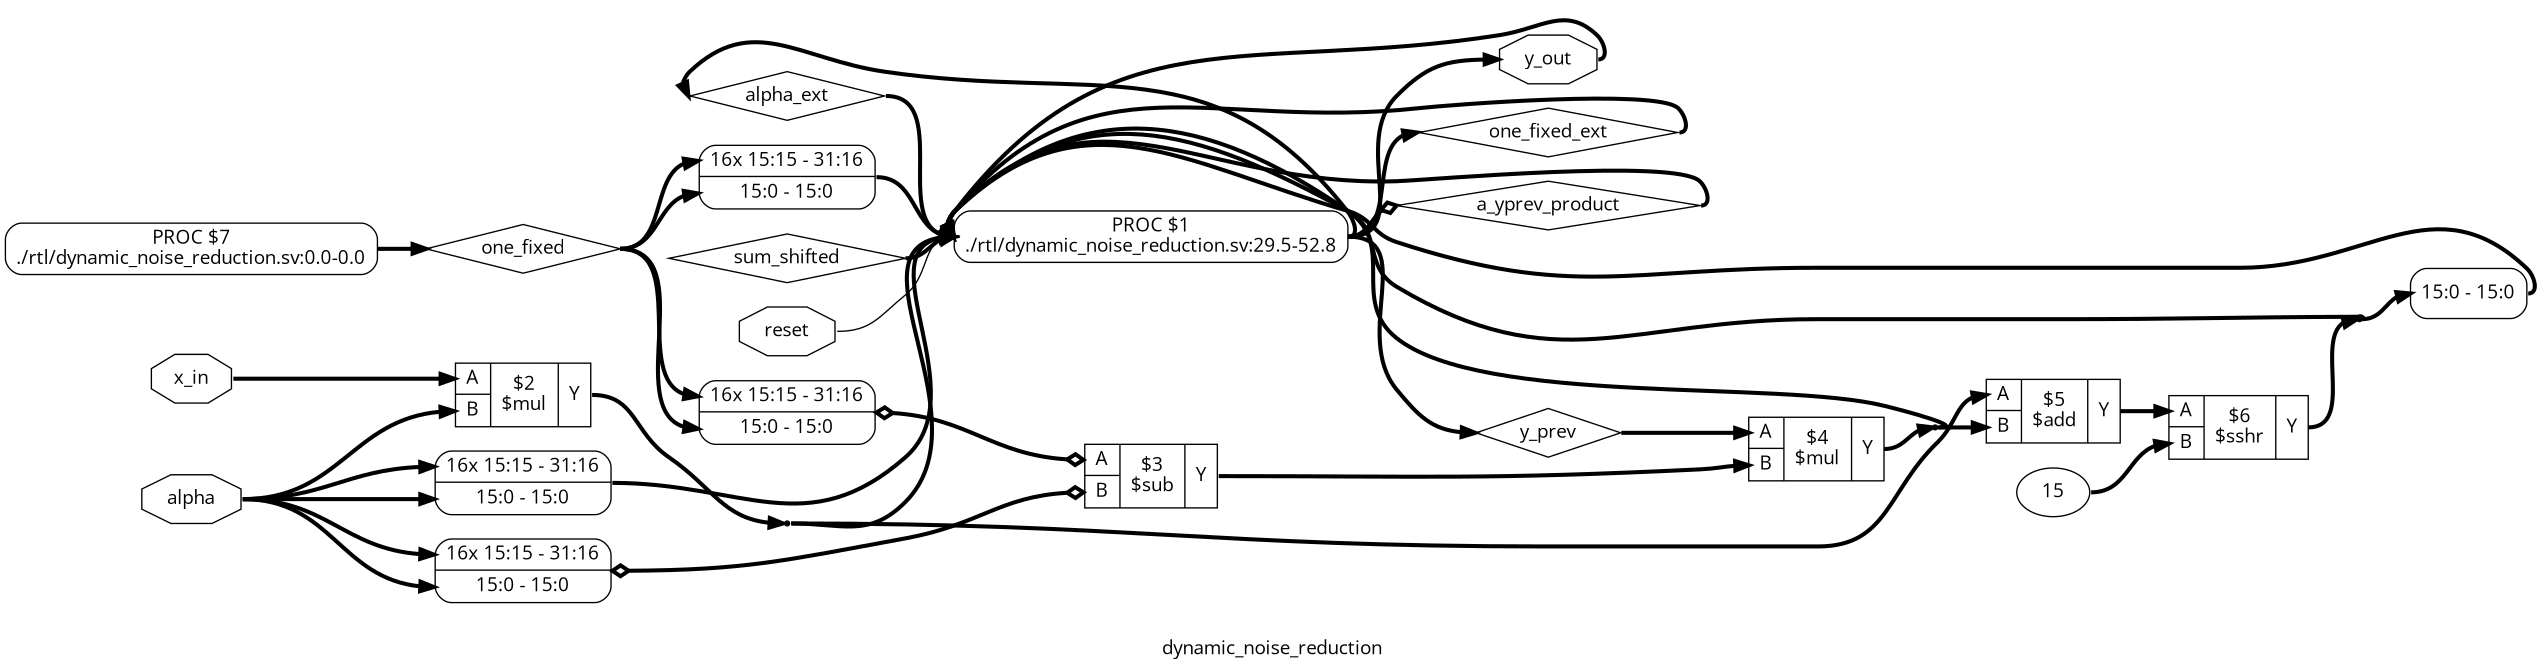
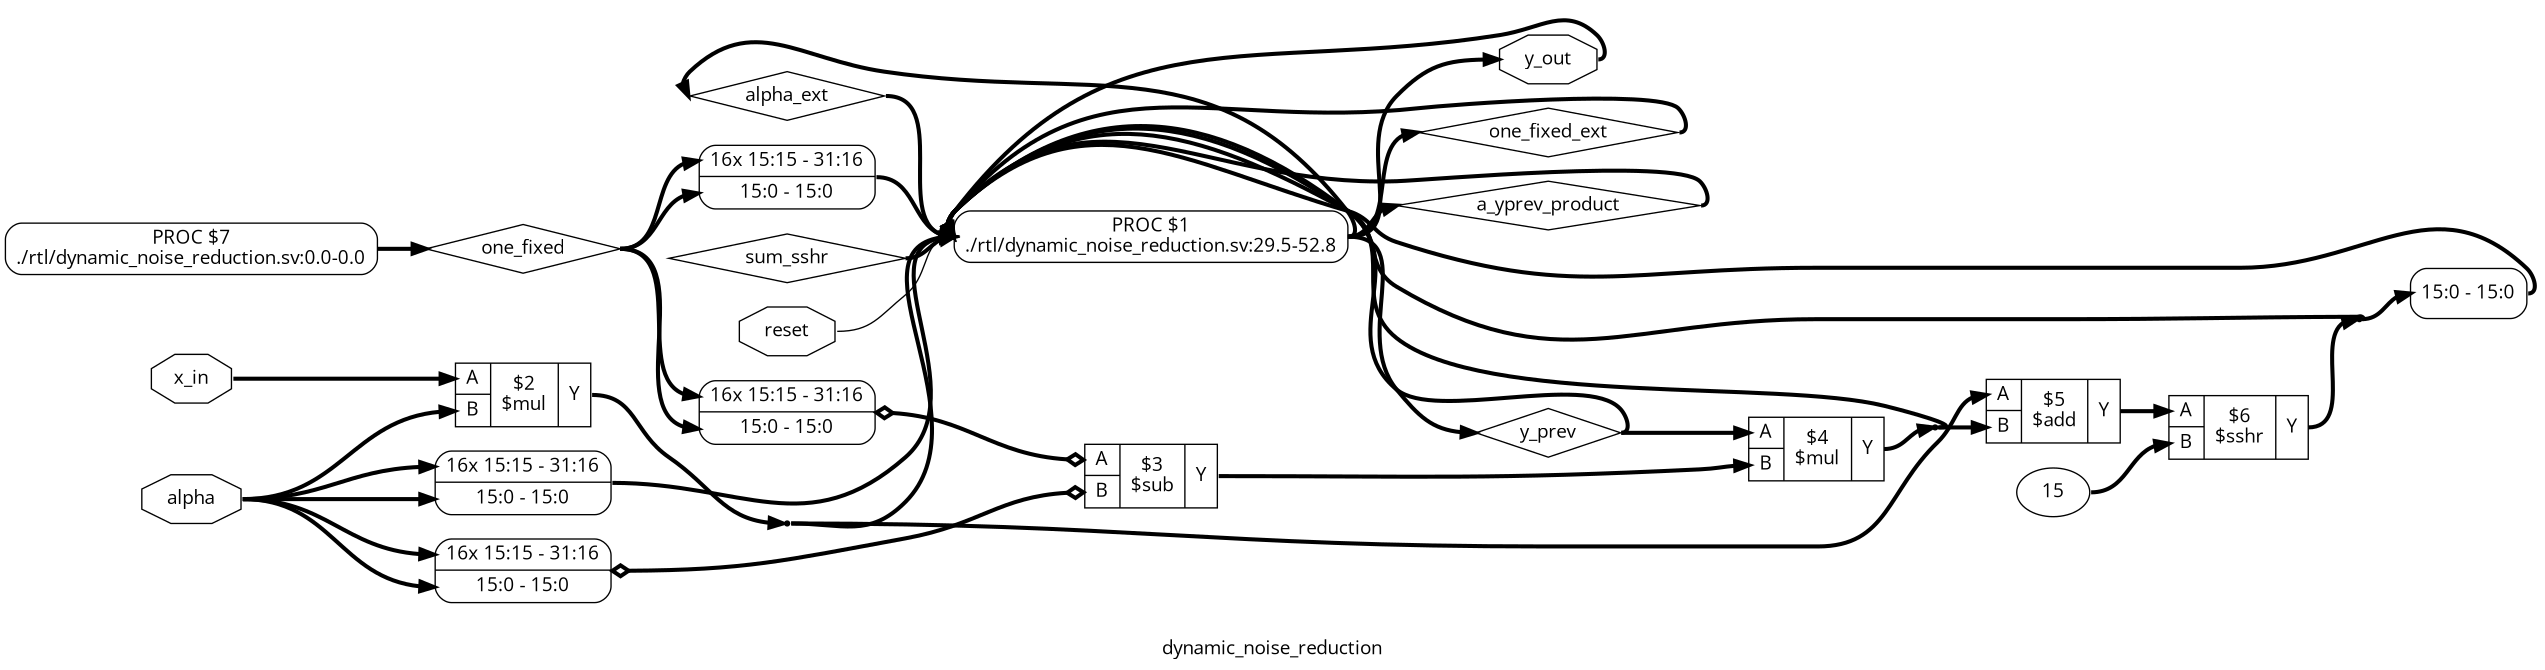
edge "PROC $1 ./rtl/dynamic_noise_reduction.sv:29.5-52.8" -> "a_yprev_product": arrowhead odiamond -> normal
node "sum_shifted": label "sum_shifted" -> "sum_sshr"
edge "y_prev" -> "PROC $1 ./rtl/dynamic_noise_reduction.sv:29.5-52.8": added
